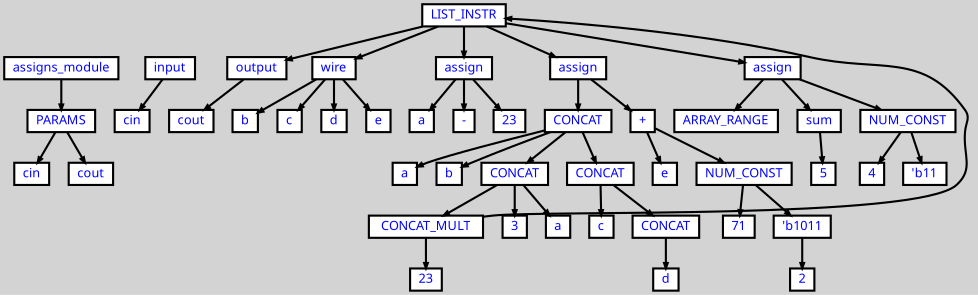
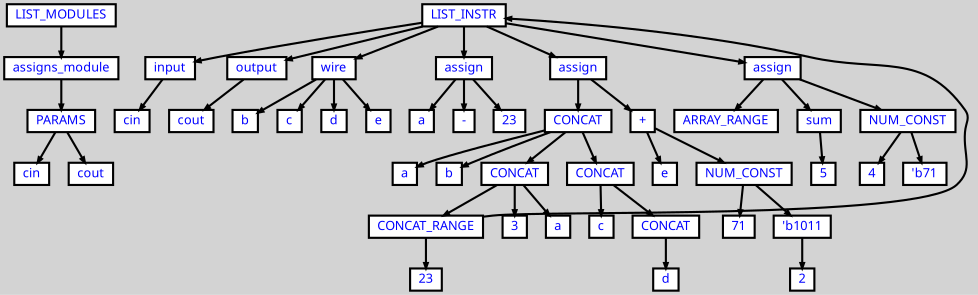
node "LIST_MODULES": added
edge "LIST_INSTR" -> "input": added
node "'b11": label "'b11" -> "'b71"
node "CONCAT_MULT": label "CONCAT_MULT" -> "CONCAT_RANGE"
